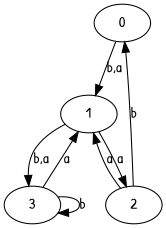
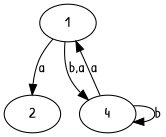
node "0": removed
edge "2" -> "1": removed, label "a"
node "3": label "3" -> "4"
